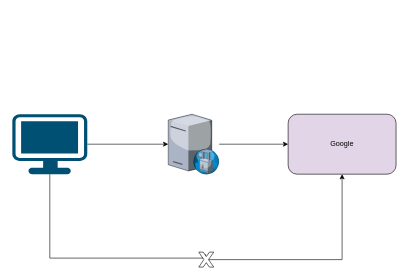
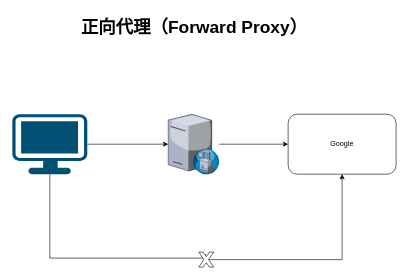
node "正向代理（Forward Proxy）": added
node "Google": fillcolor #e1d5e7 -> #ffffff
